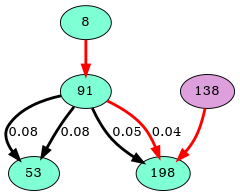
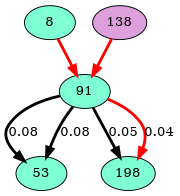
edge "138" -> "198": now "138" -> "91"
